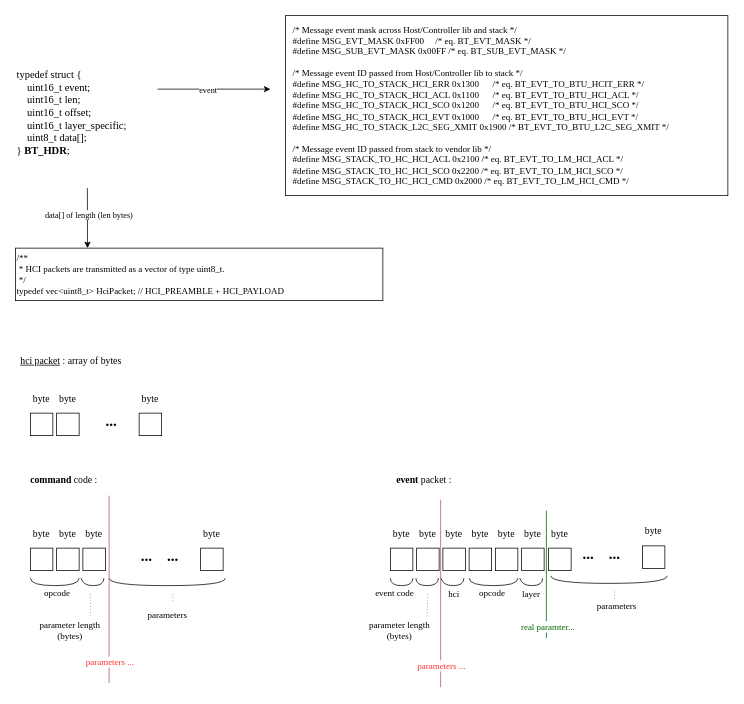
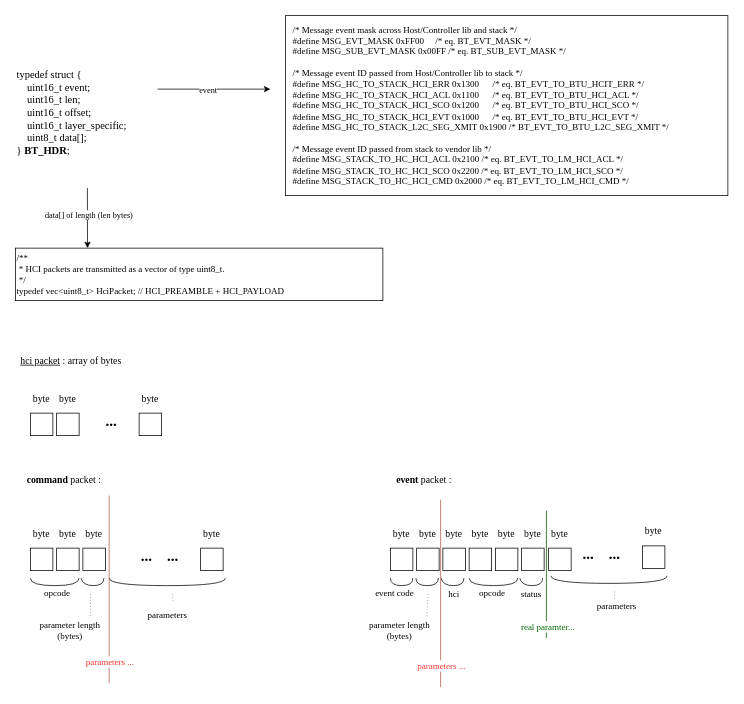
node "command code :": label "command code :" -> "command packet :"
node "layer": label "layer" -> "status"
